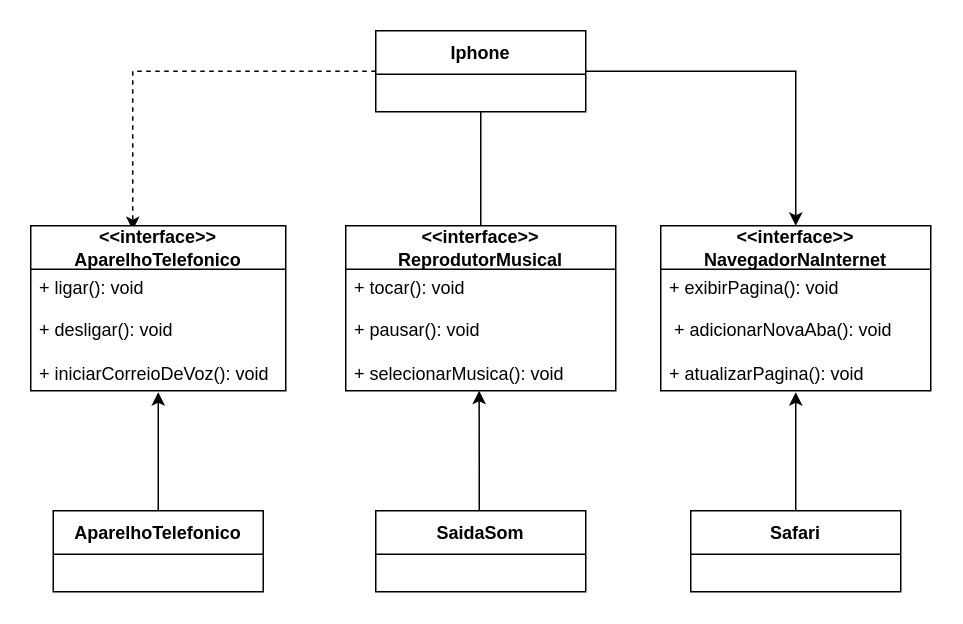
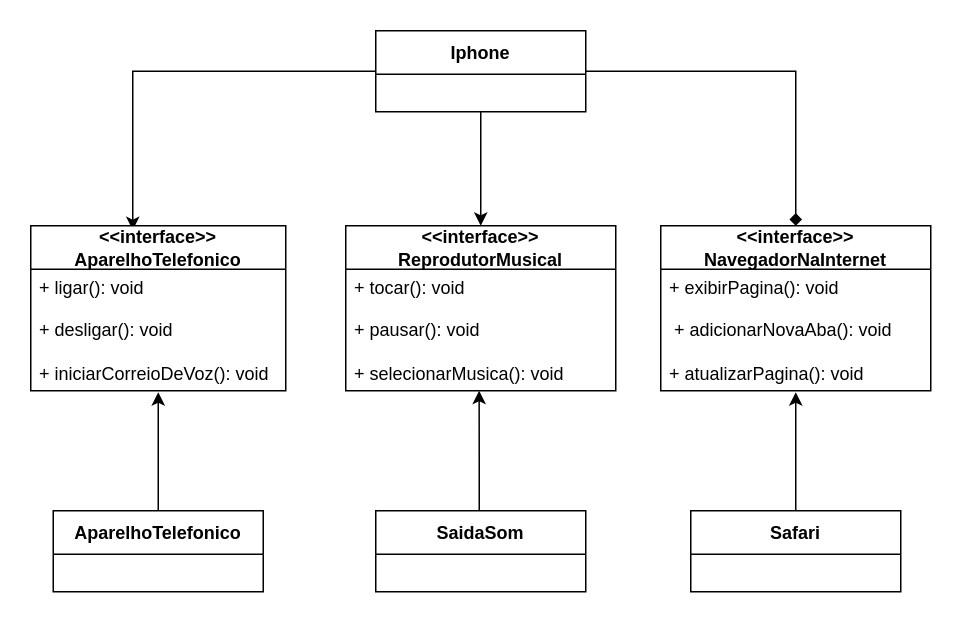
edge "Iphone" -> "<<interface>> AparelhoTelefonico": style dashed -> solid
edge "Iphone" -> "<<interface>> NavegadorNaInternet": arrowhead classic -> diamond
edge "Iphone" -- "<<interface>> ReprodutorMusical": arrowhead none -> classic
